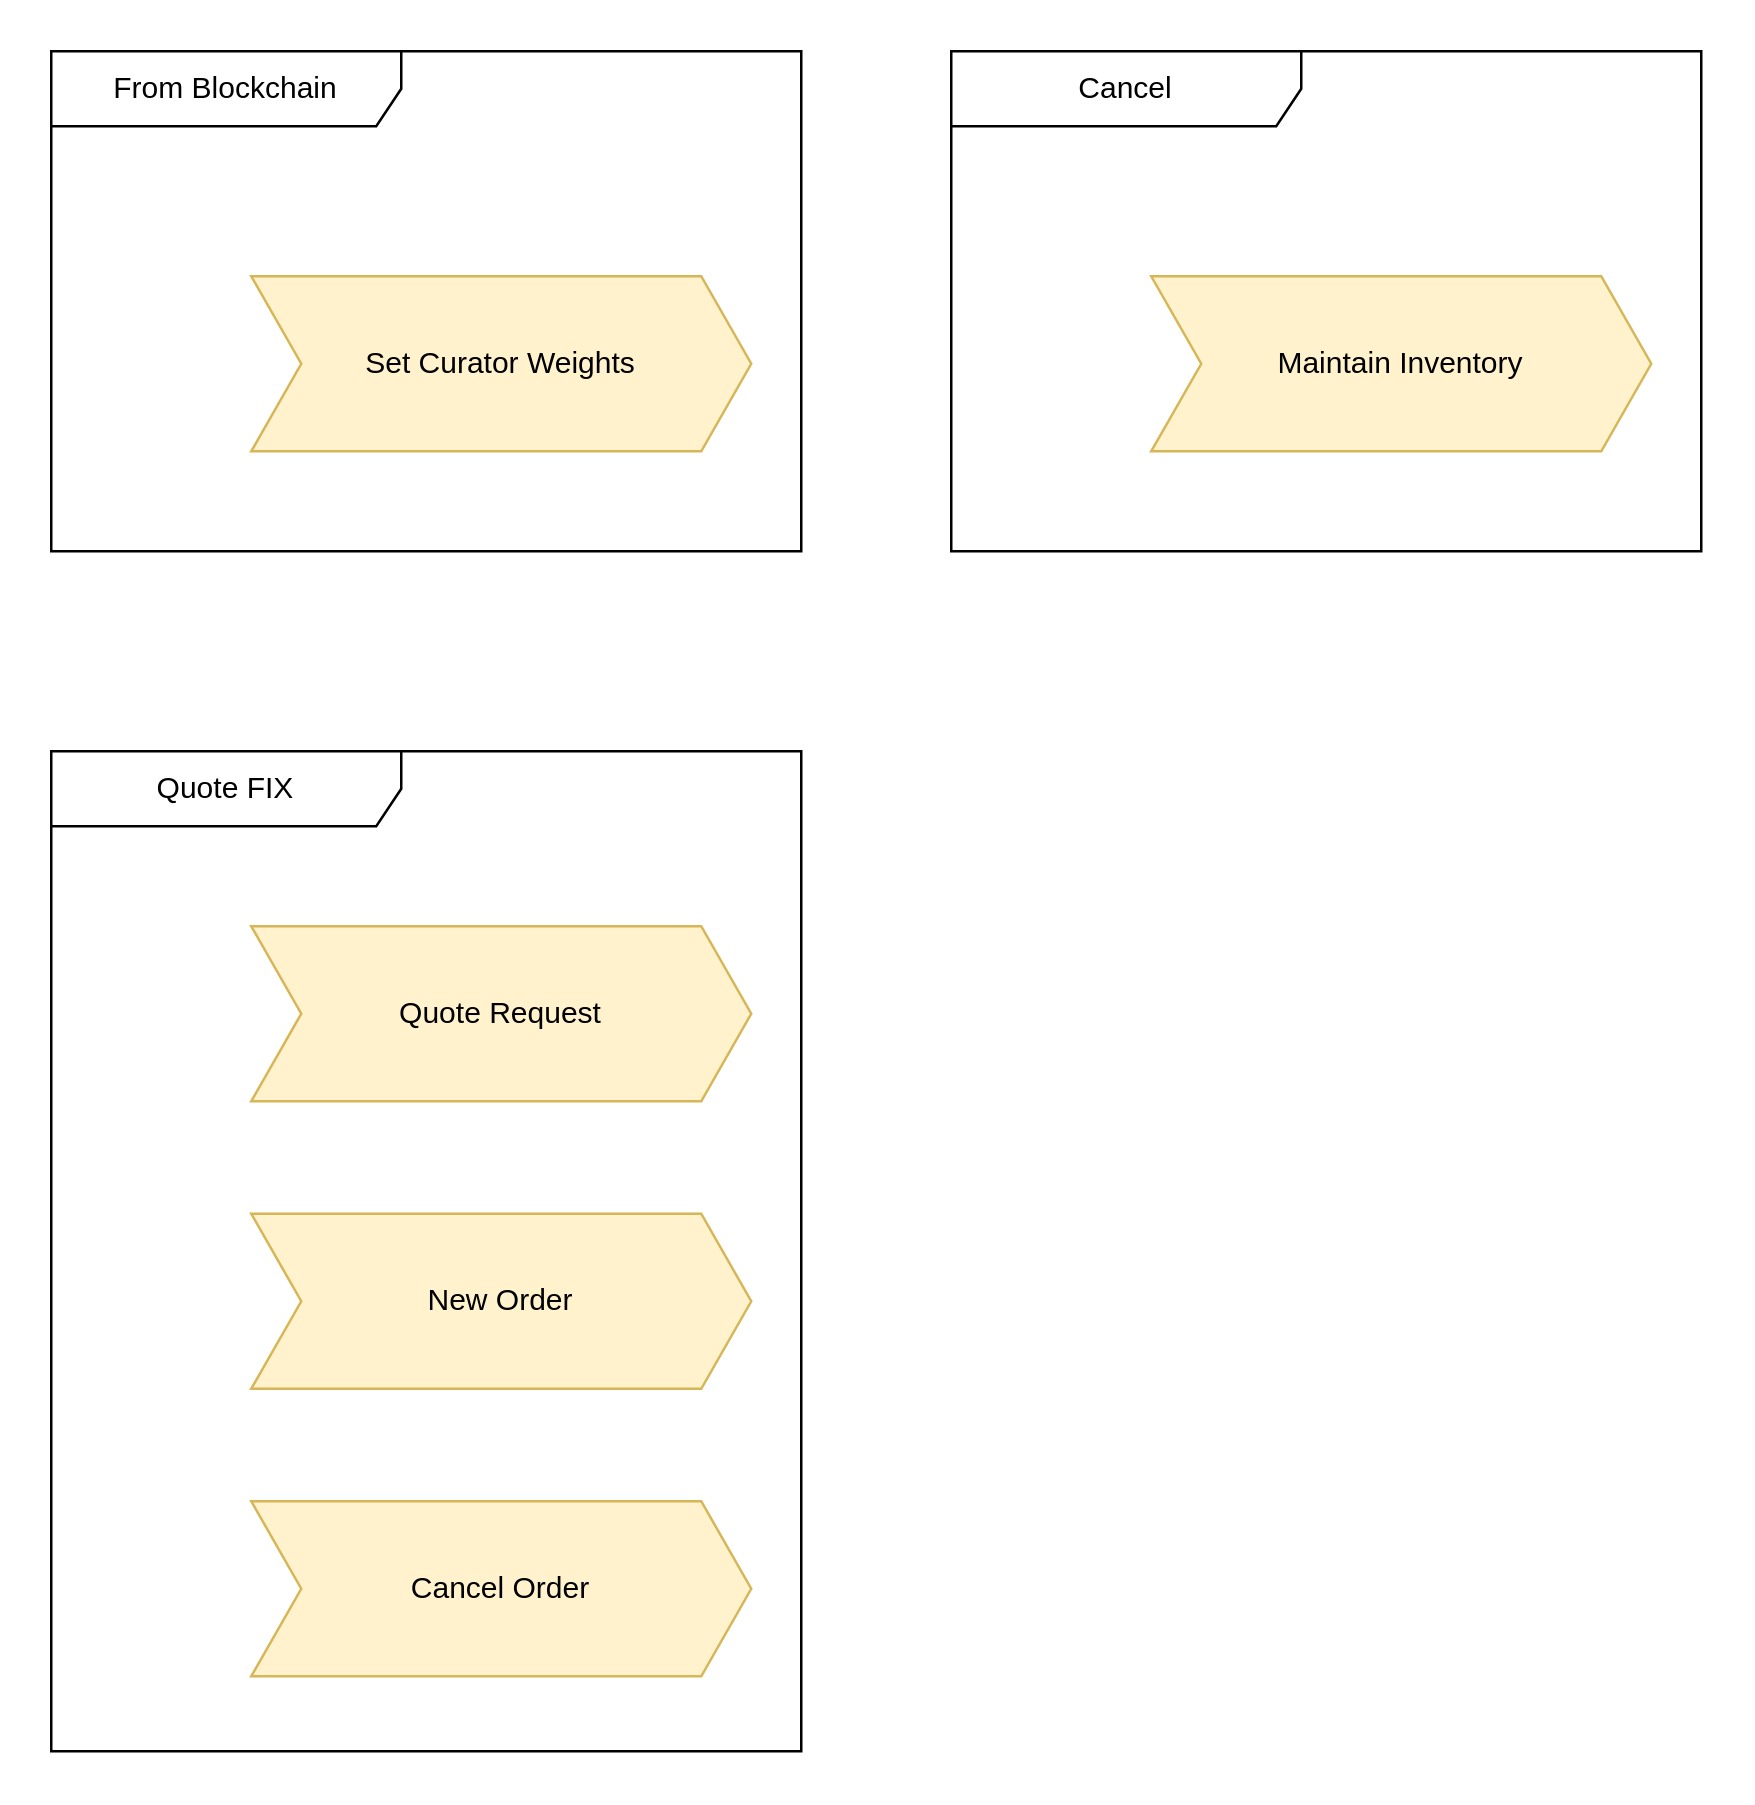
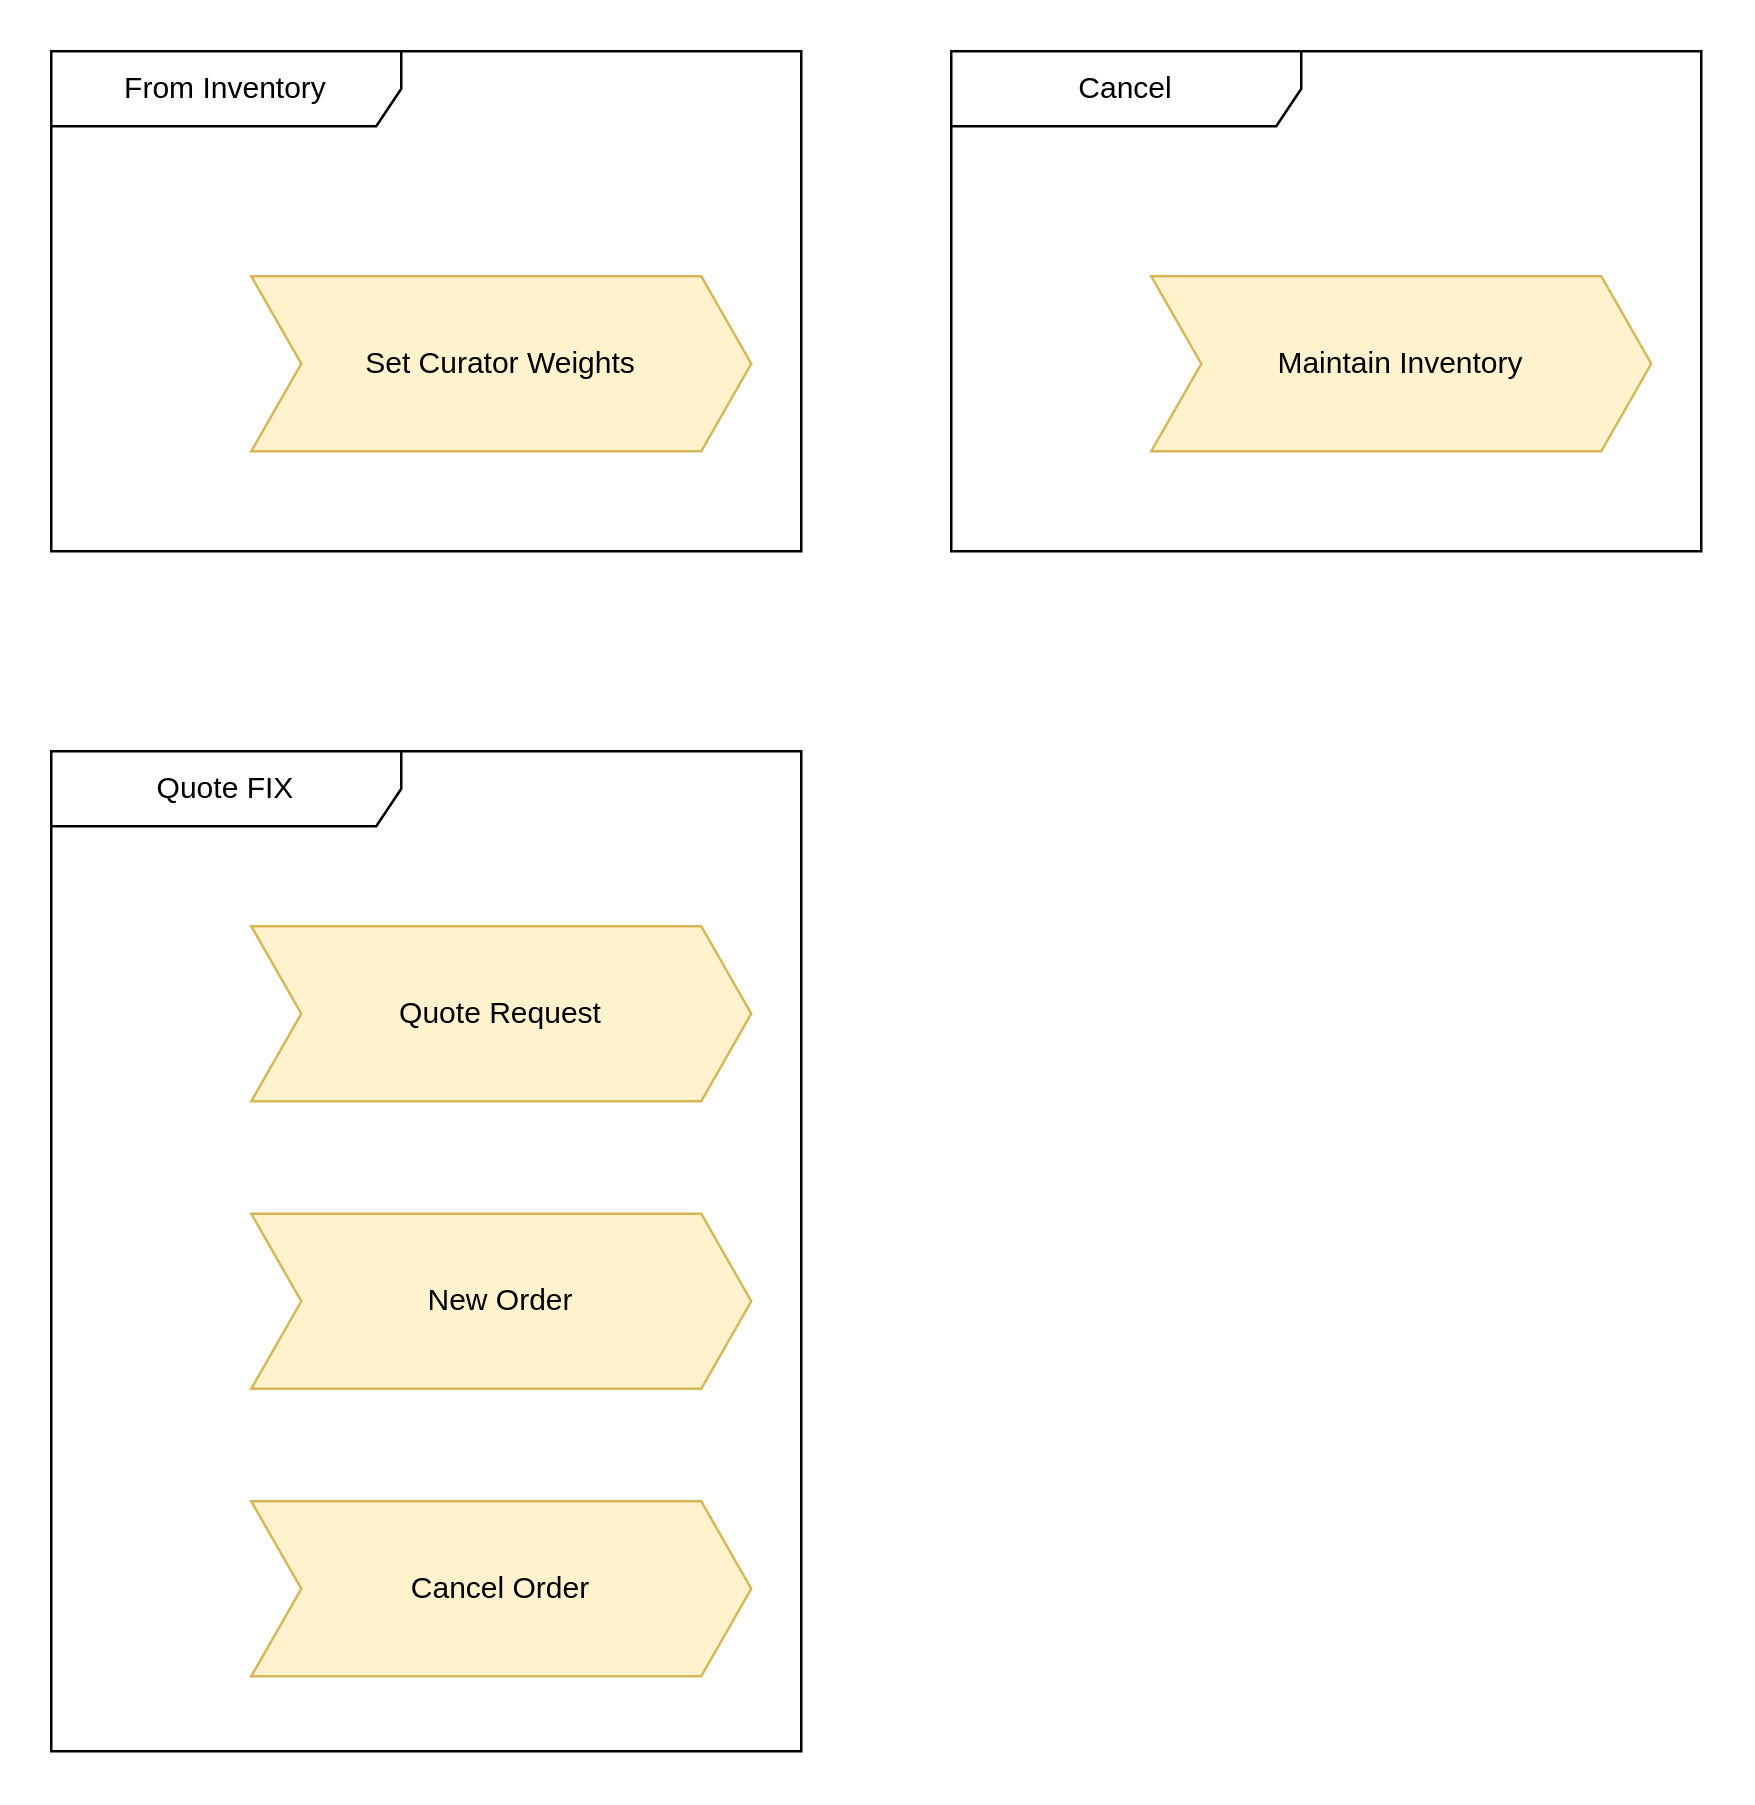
node "From Blockchain": label "From Blockchain" -> "From Inventory"
